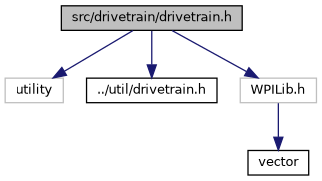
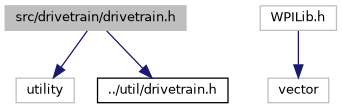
node "src/drivetrain/drivetrain.h": color black -> grey75
edge "src/drivetrain/drivetrain.h" -> "WPILib.h": removed
node "vector": color black -> grey75
